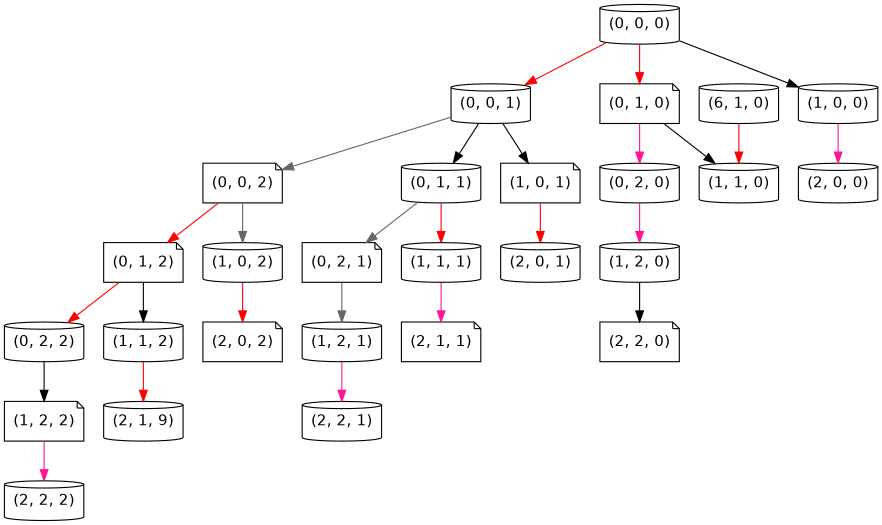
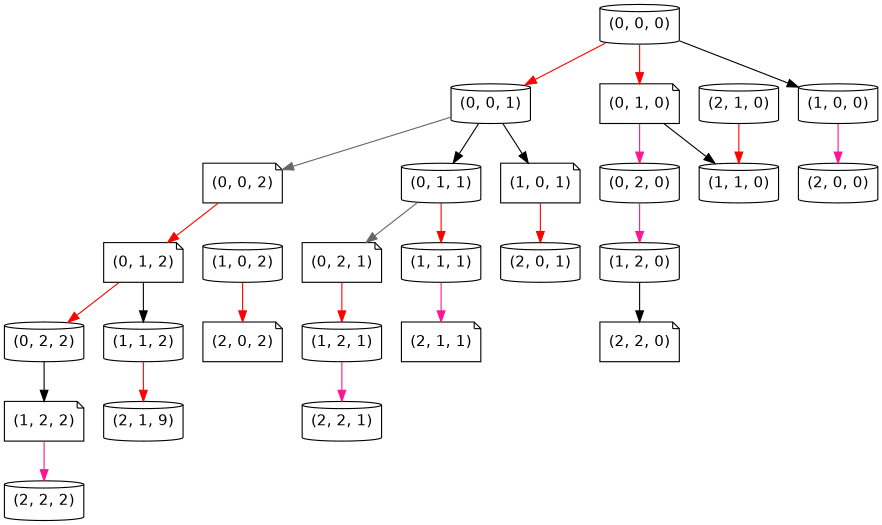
node "(6, 1, 0)": label "(6, 1, 0)" -> "(2, 1, 0)"
edge "(0, 0, 2)" -> "(1, 0, 2)": removed
edge "(0, 2, 1)" -> "(1, 2, 1)": color gray40 -> red
